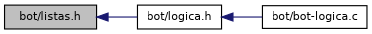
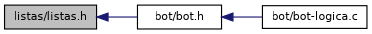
node "bot/listas.h": label "bot/listas.h" -> "listas/listas.h"
node "bot/logica.h": label "bot/logica.h" -> "bot/bot.h"
